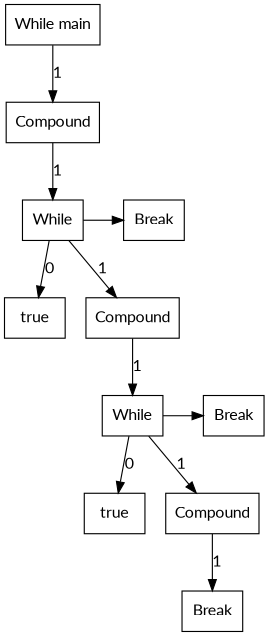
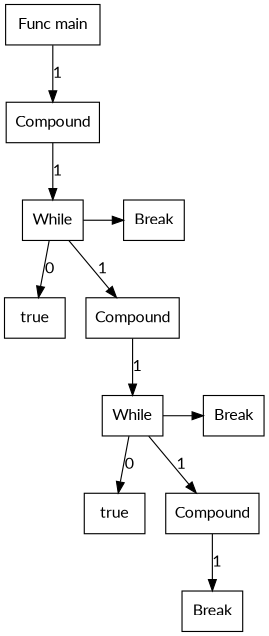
node "While main": label "While main" -> "Func main"
